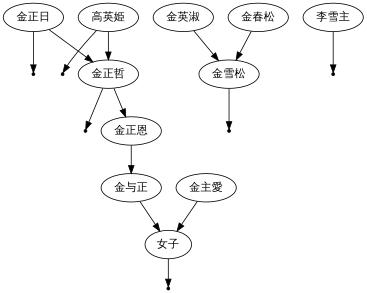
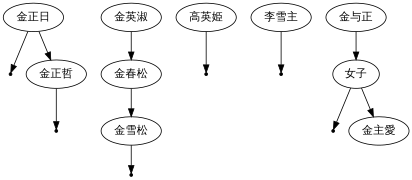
edge "高英姫" -> "金正哲": removed
edge "金英淑" -> "金雪松": now "金英淑" -> "金春松"
node "金正恩": removed
edge "金主愛" -> "女子": reversed
